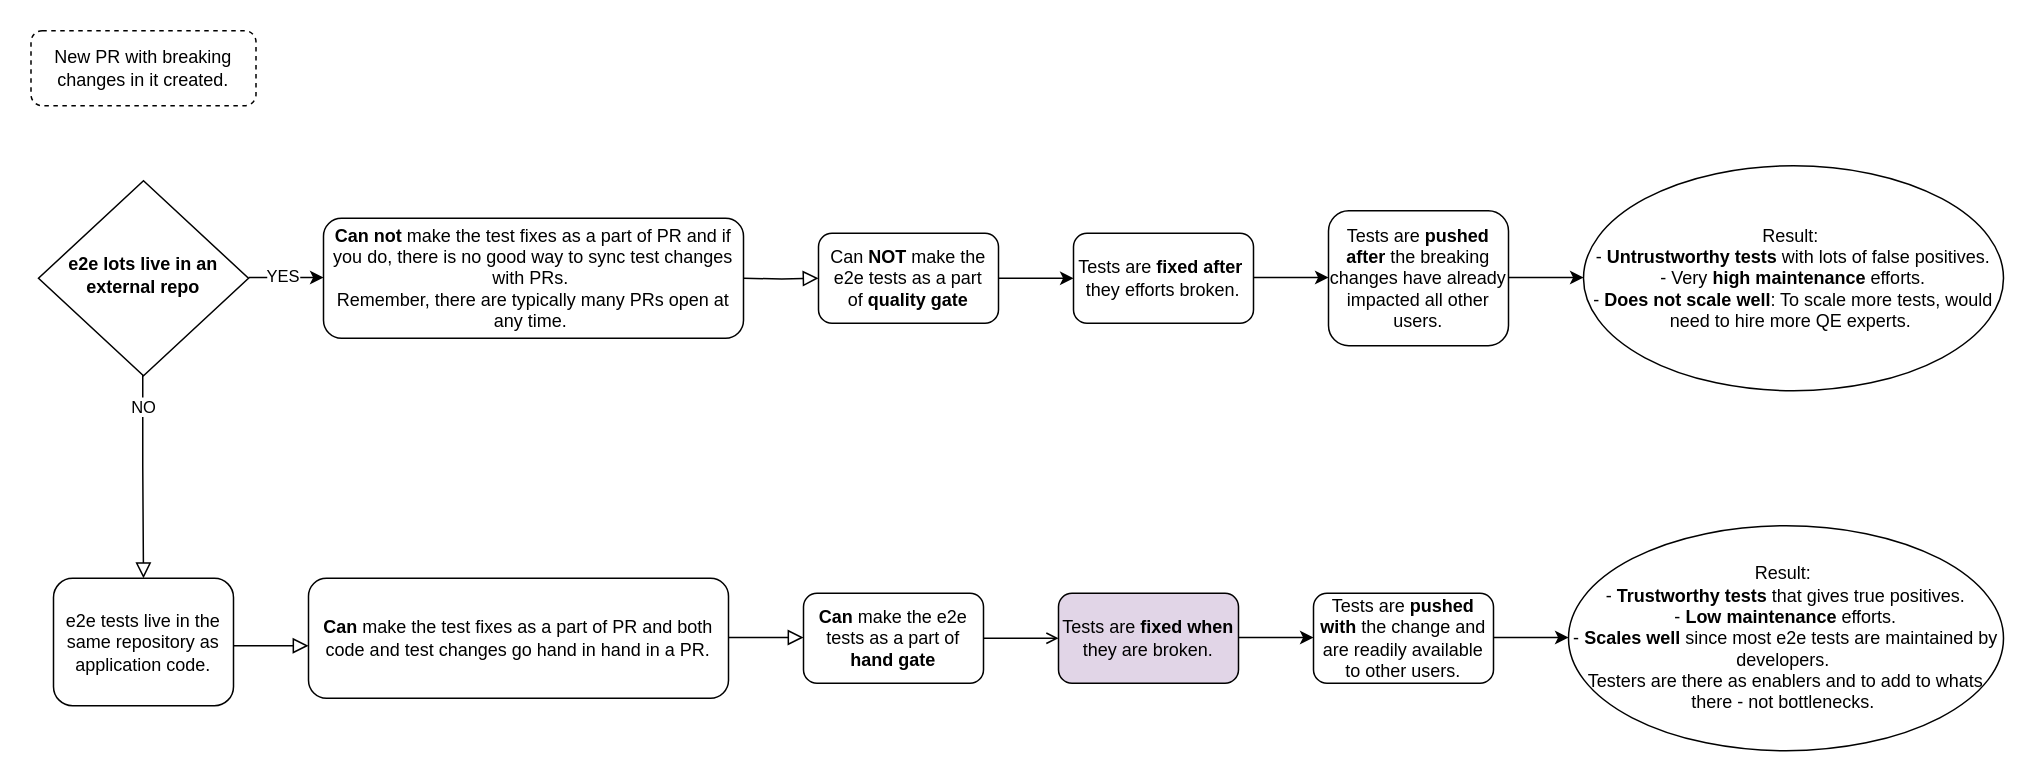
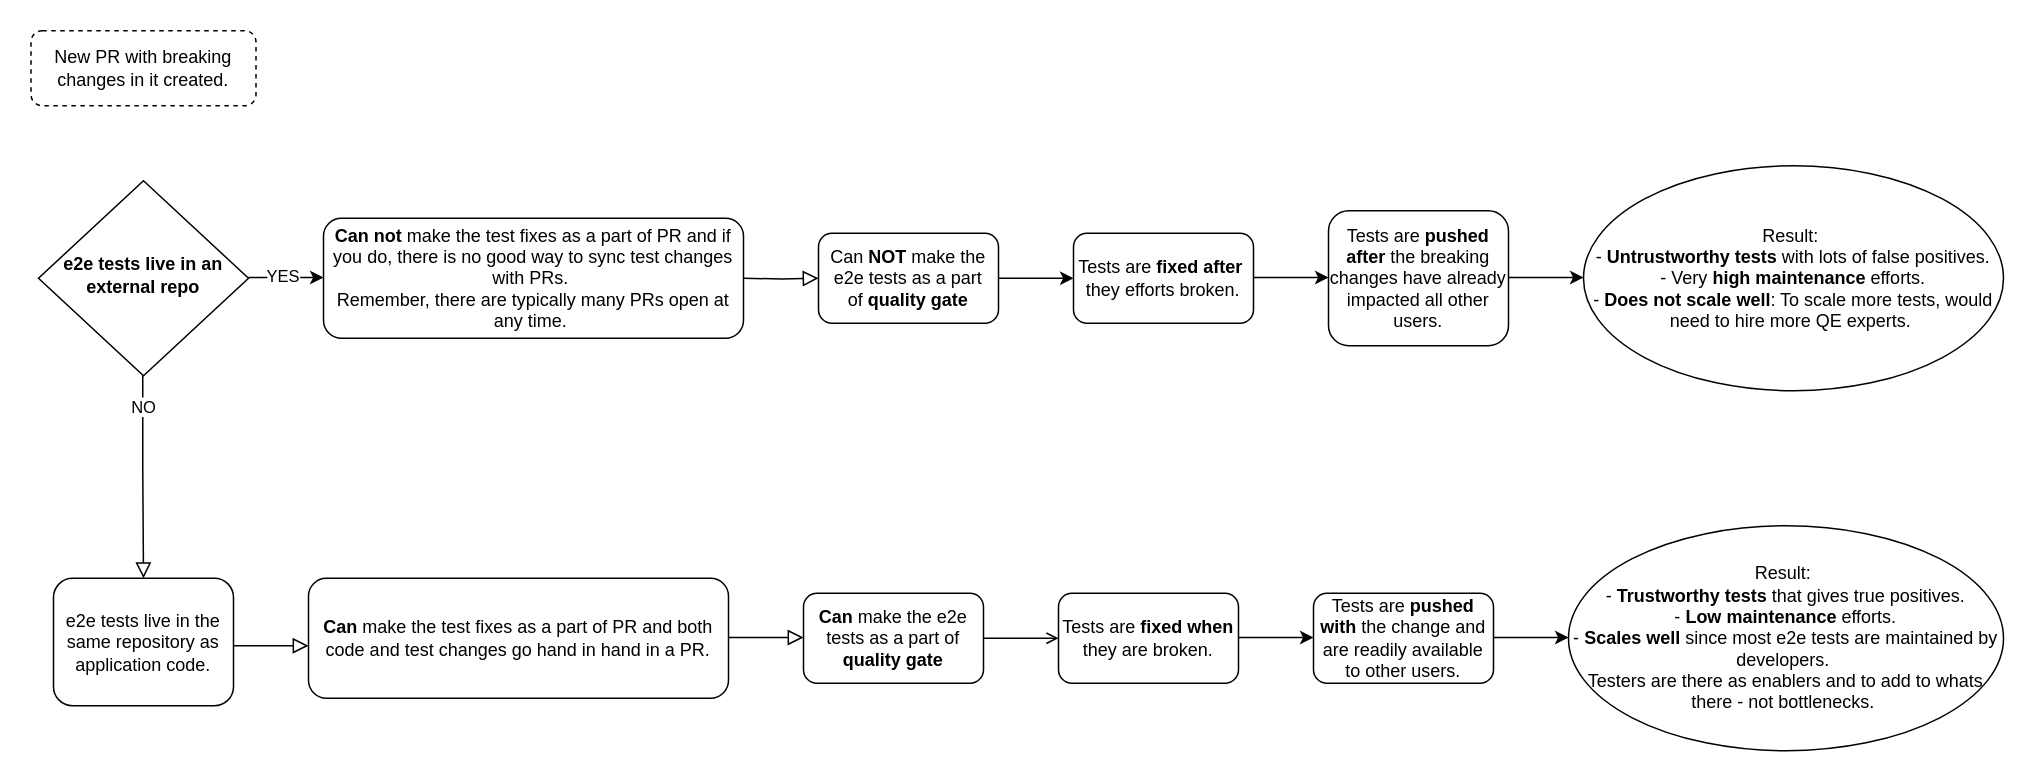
node "e2e lots live in an external repo": label "e2e lots live in an external repo" -> "e2e tests live in an external repo"
node "Can make the e2e tests as a part of hand gate": label "Can make the e2e tests as a part of hand gate" -> "Can make the e2e tests as a part of quality gate"
node "Tests are fixed when they are broken.": fillcolor #e1d5e7 -> #ffffff
